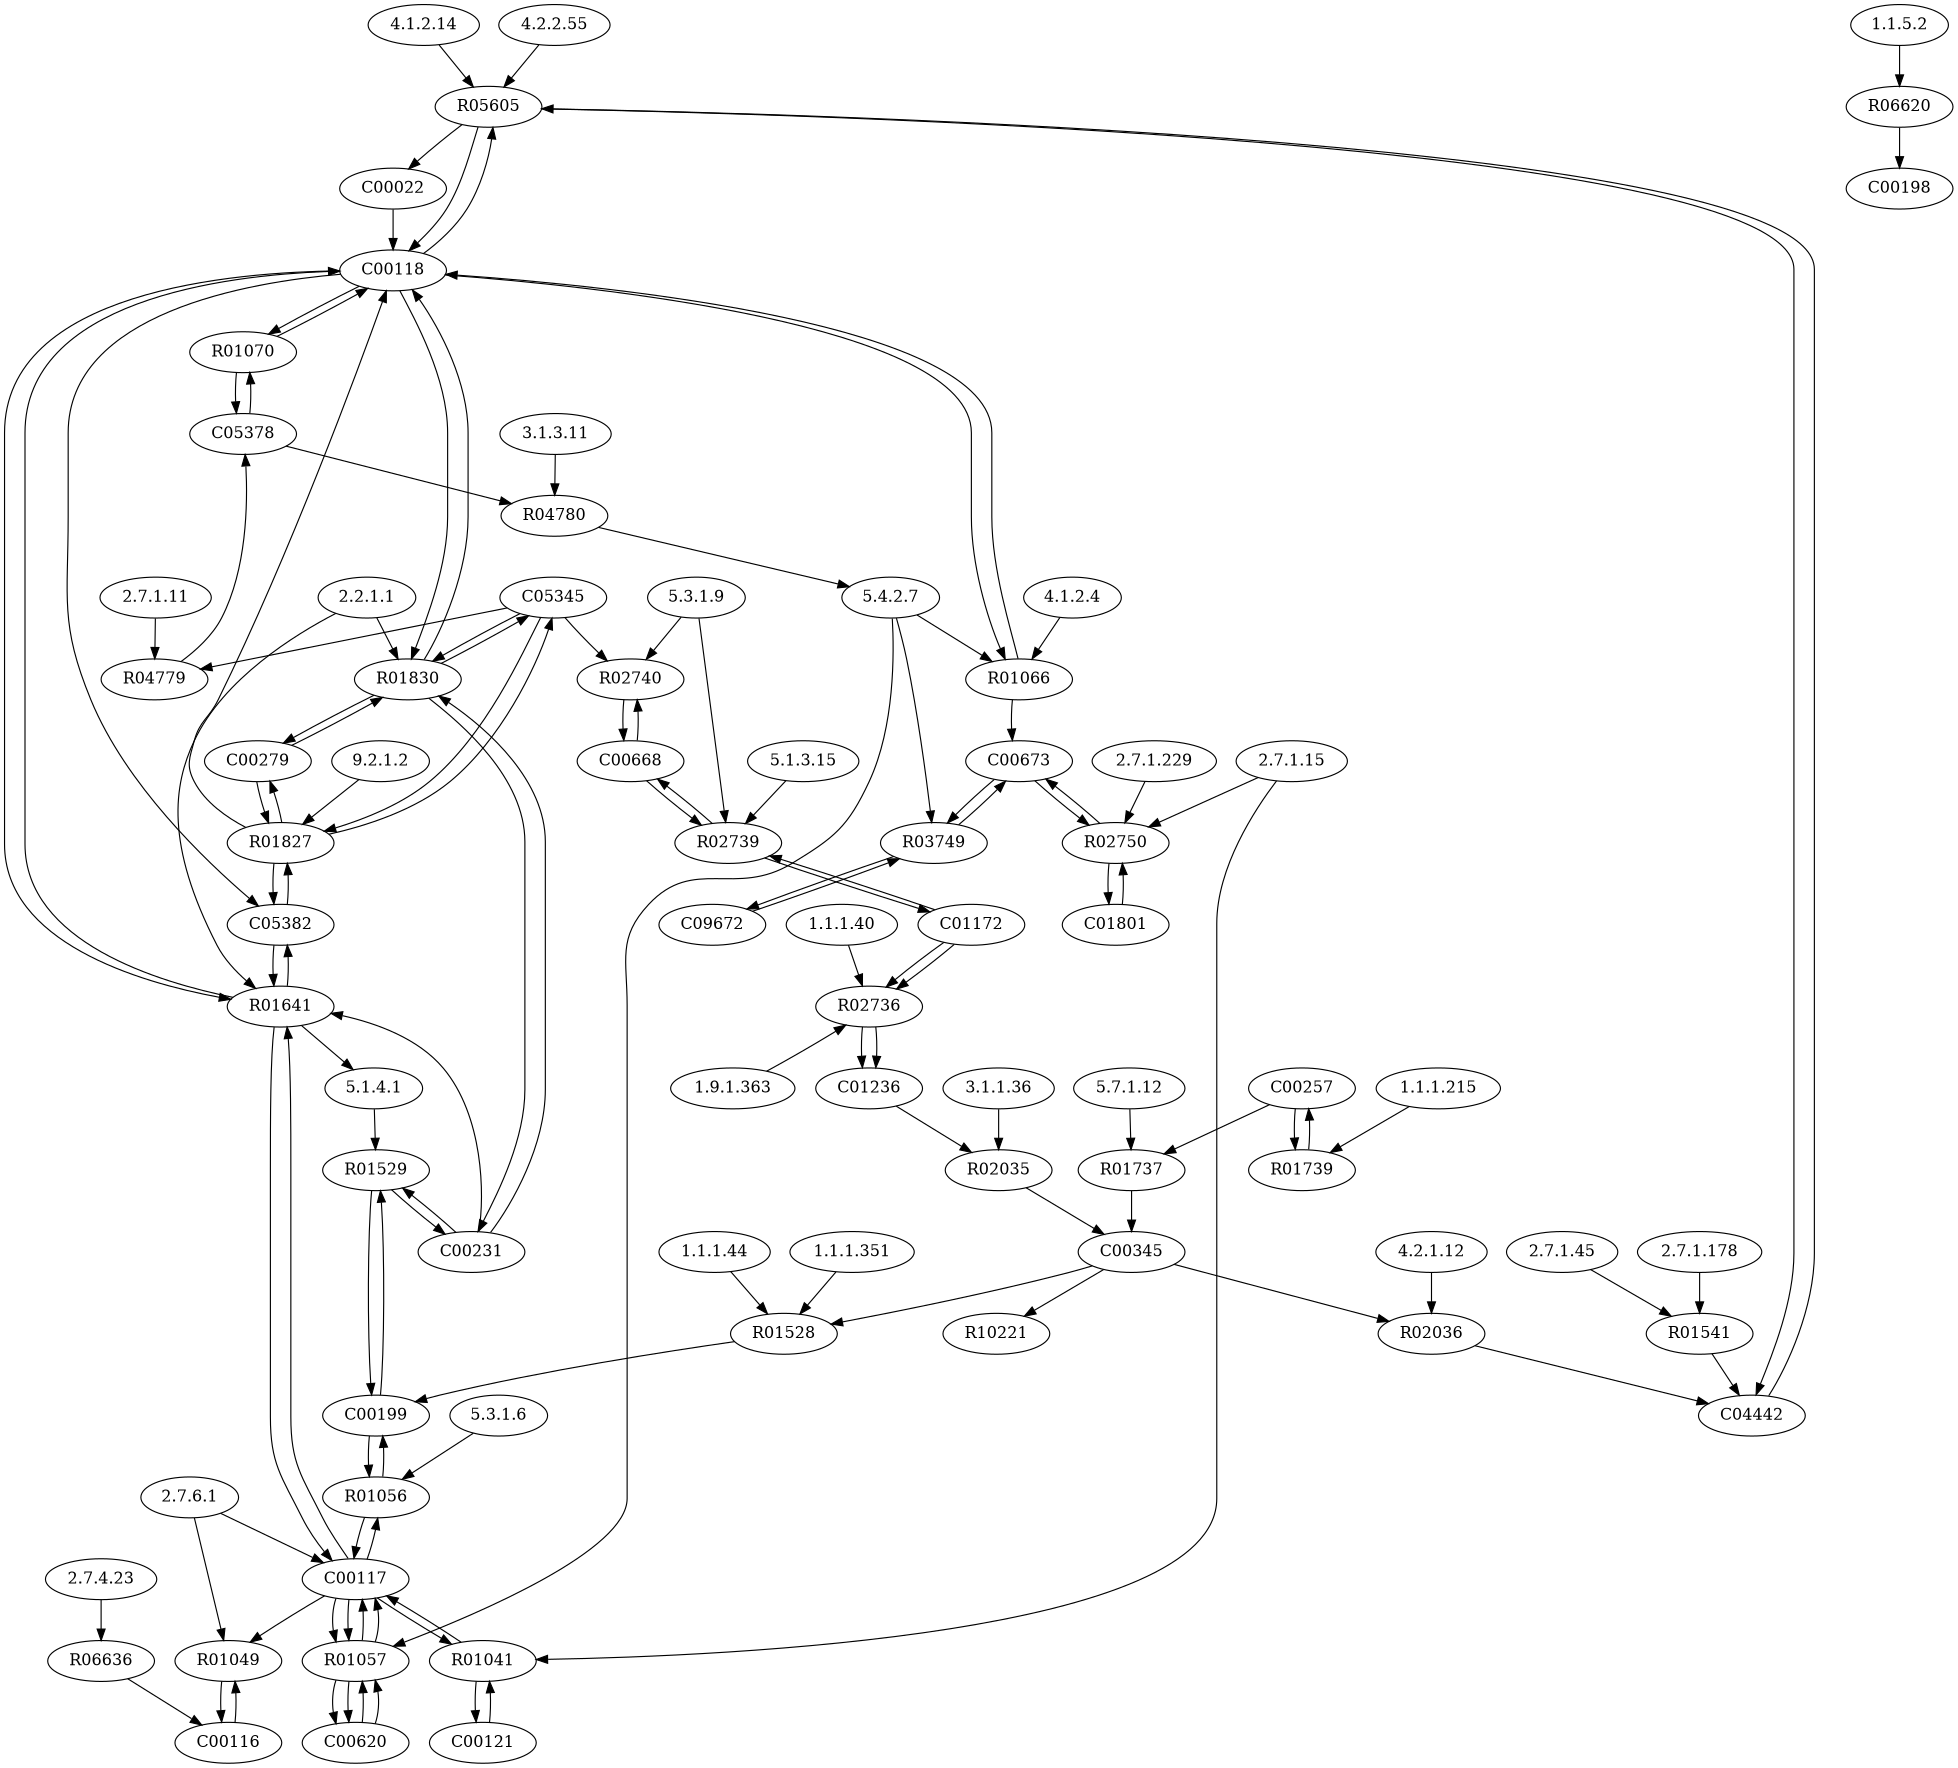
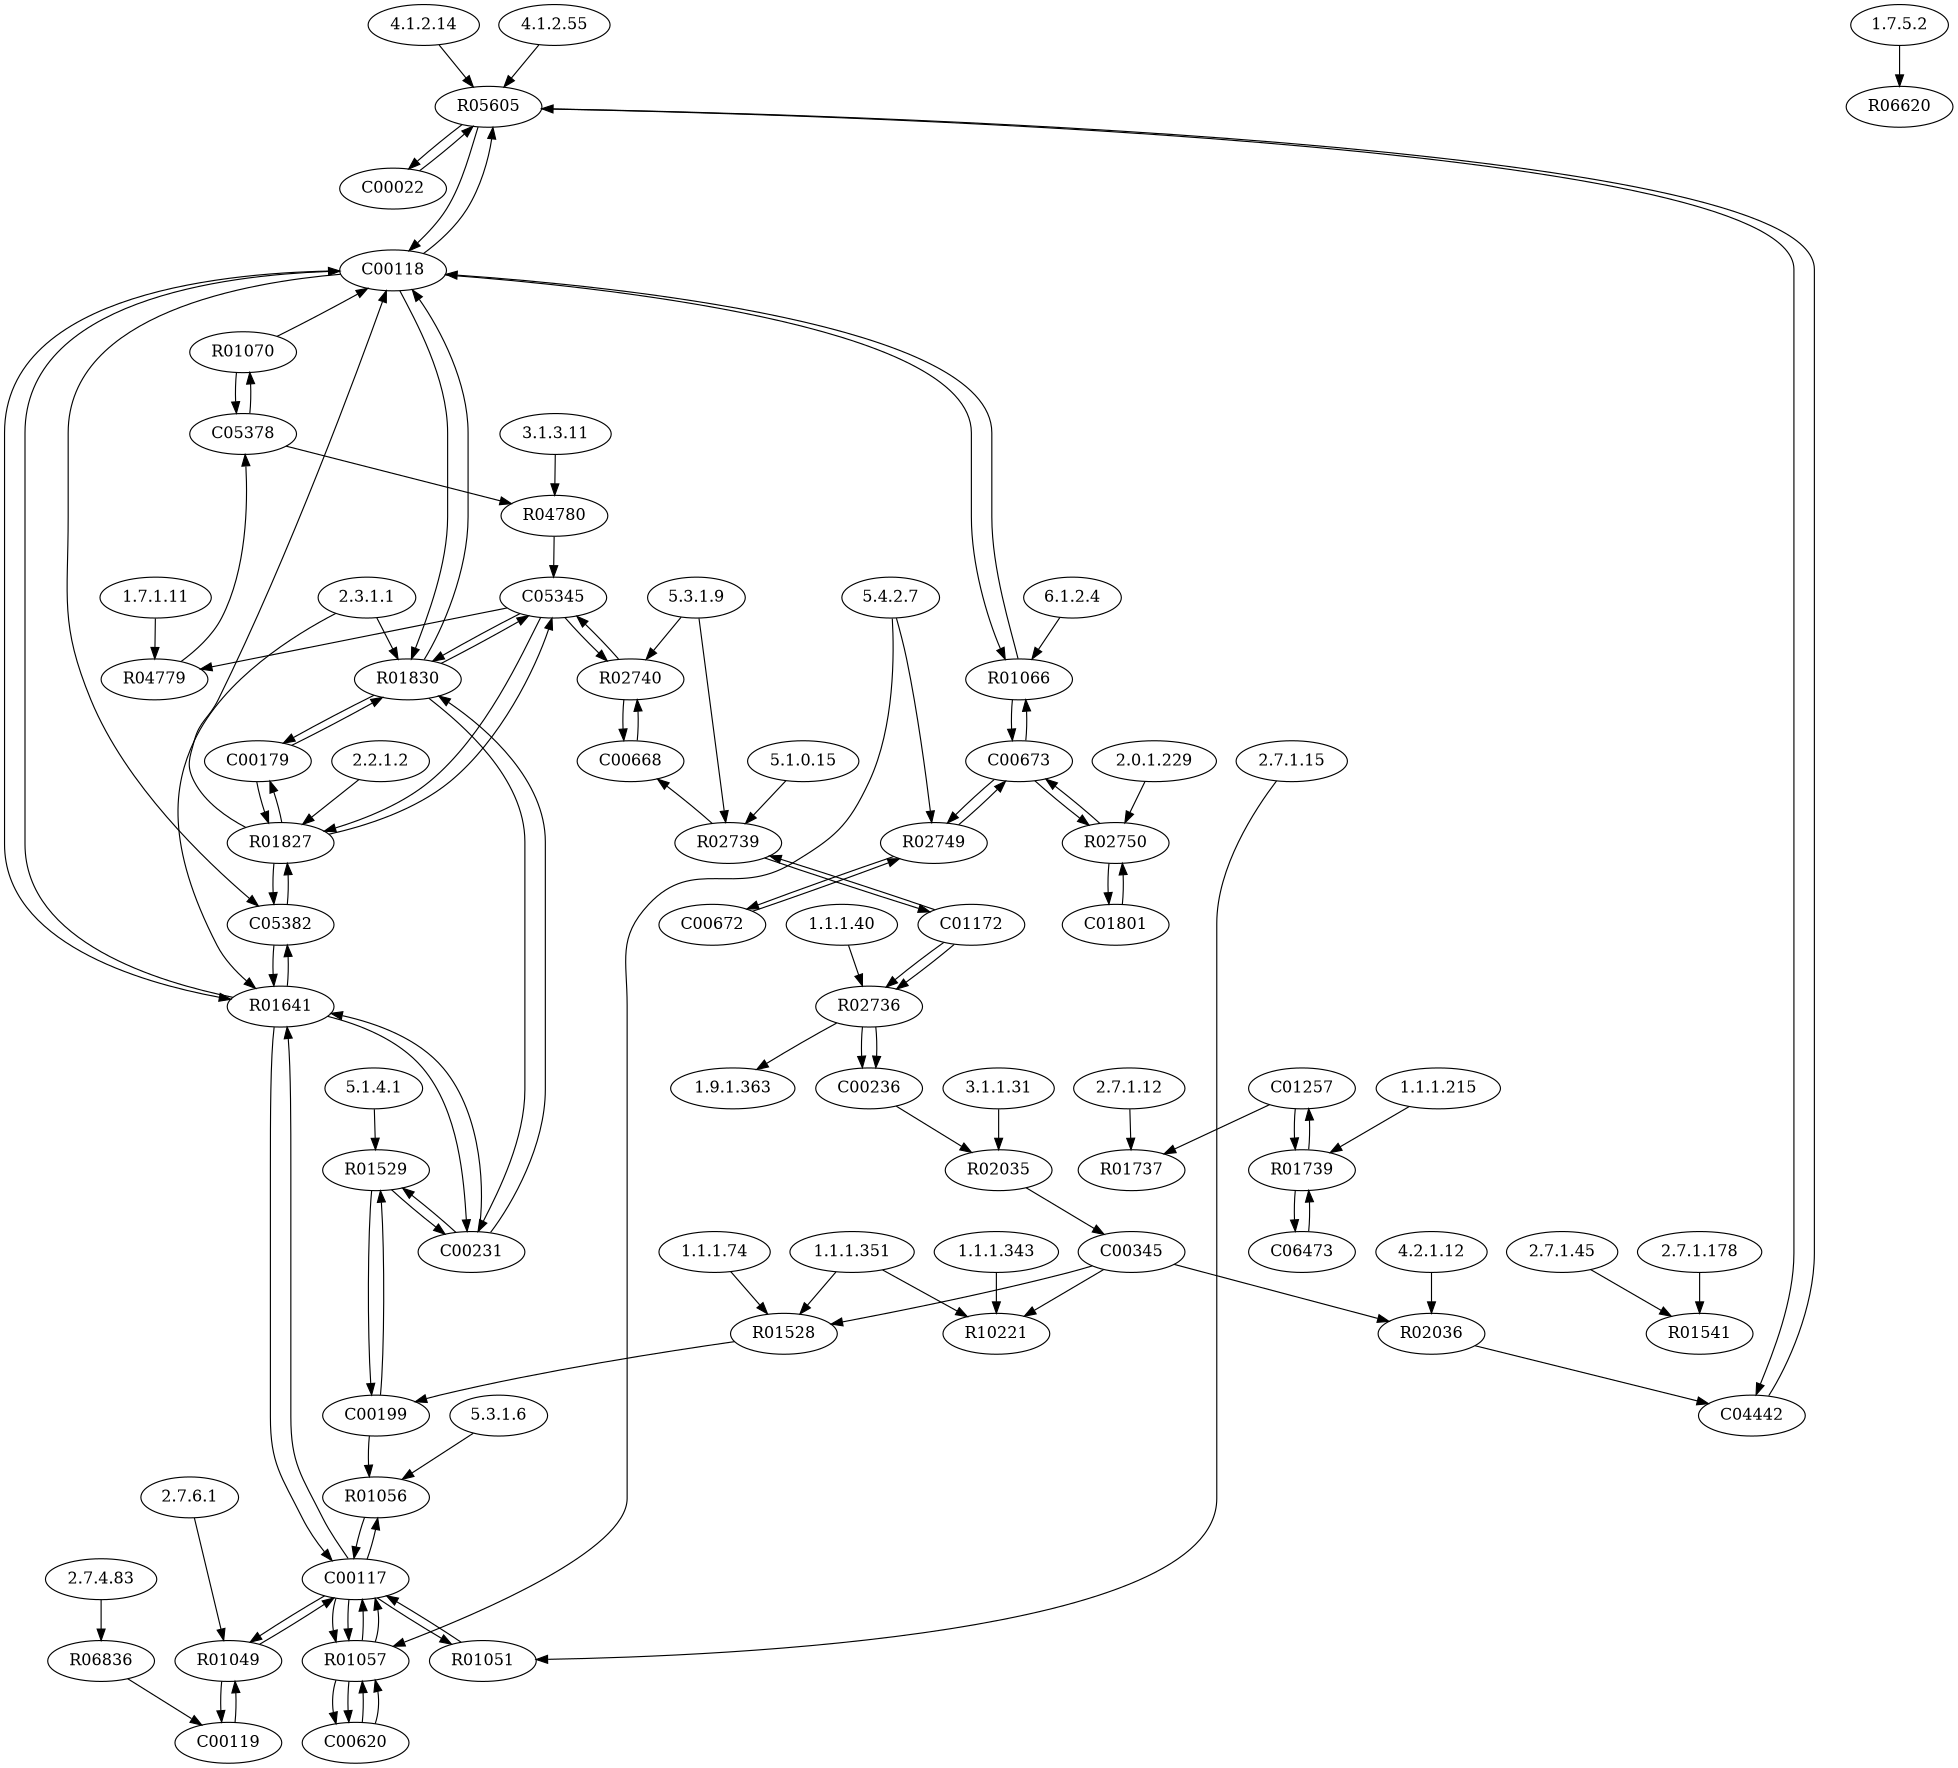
node "4.2.2.55": label "4.2.2.55" -> "4.1.2.55"
node "1.1.5.2": label "1.1.5.2" -> "1.7.5.2"
node "C00198": removed
edge "C00022" -> "C00118": now "C00022" -> "R05605"
edge "C00118" -> "R01070": removed
edge "R04780" -> "5.4.2.7": now "R04780" -> "C05345"
node "2.7.1.11": label "2.7.1.11" -> "1.7.1.11"
node "2.2.1.1": label "2.2.1.1" -> "2.3.1.1"
node "4.1.2.4": label "4.1.2.4" -> "6.1.2.4"
edge "5.4.2.7" -> "R01066": now "C00673" -> "R01066"
edge "R02740" -> "C05345": added
node "C00279": label "C00279" -> "C00179"
node "9.2.1.2": label "9.2.1.2" -> "2.2.1.2"
node "5.1.3.15": label "5.1.3.15" -> "5.1.0.15"
node "2.7.1.229": label "2.7.1.229" -> "2.0.1.229"
edge "C00668" -> "R02739": removed
edge "2.7.1.15" -> "R02750": removed
node "R03749": label "R03749" -> "R02749"
node "C09672": label "C09672" -> "C00672"
edge "R01641" -> "5.1.4.1": now "R01641" -> "C00231"
edge "1.9.1.363" -> "R02736": reversed
node "C01236": label "C01236" -> "C00236"
node "3.1.1.36": label "3.1.1.36" -> "3.1.1.31"
node "5.7.1.12": label "5.7.1.12" -> "2.7.1.12"
node "C00257": label "C00257" -> "C01257"
edge "R01737" -> "C00345": removed
node "1.1.1.44": label "1.1.1.44" -> "1.1.1.74"
node "1.1.1.343": added
node "C06473": added
edge "1.1.1.351" -> "R10221": added
edge "R01541" -> "C04442": removed
edge "R01056" -> "C00199": removed
edge "2.7.6.1" -> "C00117": now "R01049" -> "C00117"
node "2.7.4.23": label "2.7.4.23" -> "2.7.4.83"
node "R06636": label "R06636" -> "R06836"
node "R01041": label "R01041" -> "R01051"
node "C00116": label "C00116" -> "C00119"
node "C00121": removed
